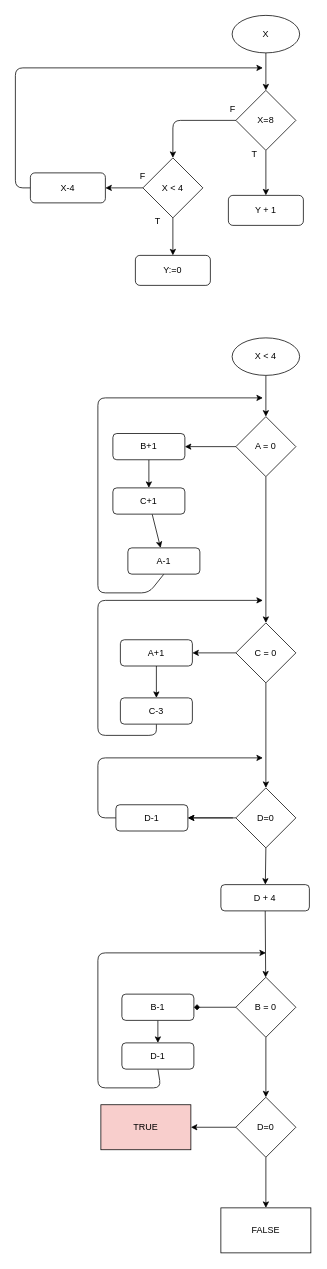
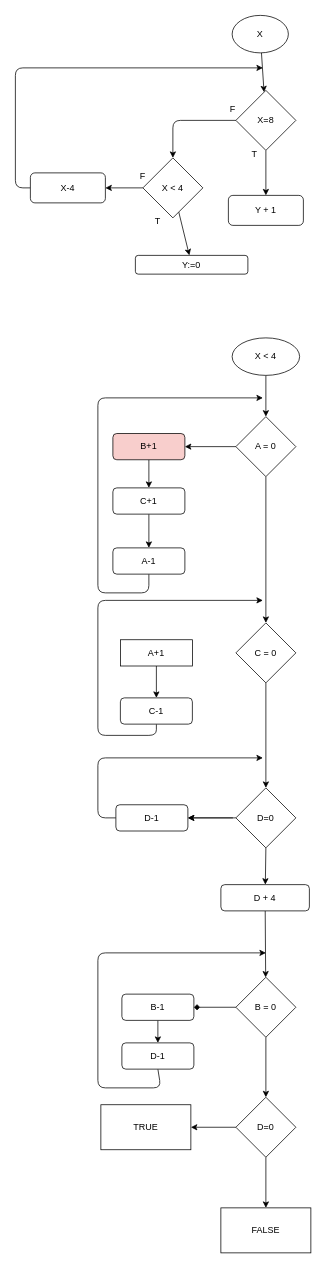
node "X": size 68x38 -> 56x38
node "Y:=0": size 75x30 -> 113x19
node "B+1": fillcolor #ffffff -> #f8cecc
node "A-1": moved (164, 561) -> (149, 561)
node "A+1": shape rounded rectangle -> rectangle
edge "C = 0" -> "A+1": removed
node "C-3": label "C-3" -> "C-1"
node "TRUE": fillcolor #f8cecc -> #ffffff
